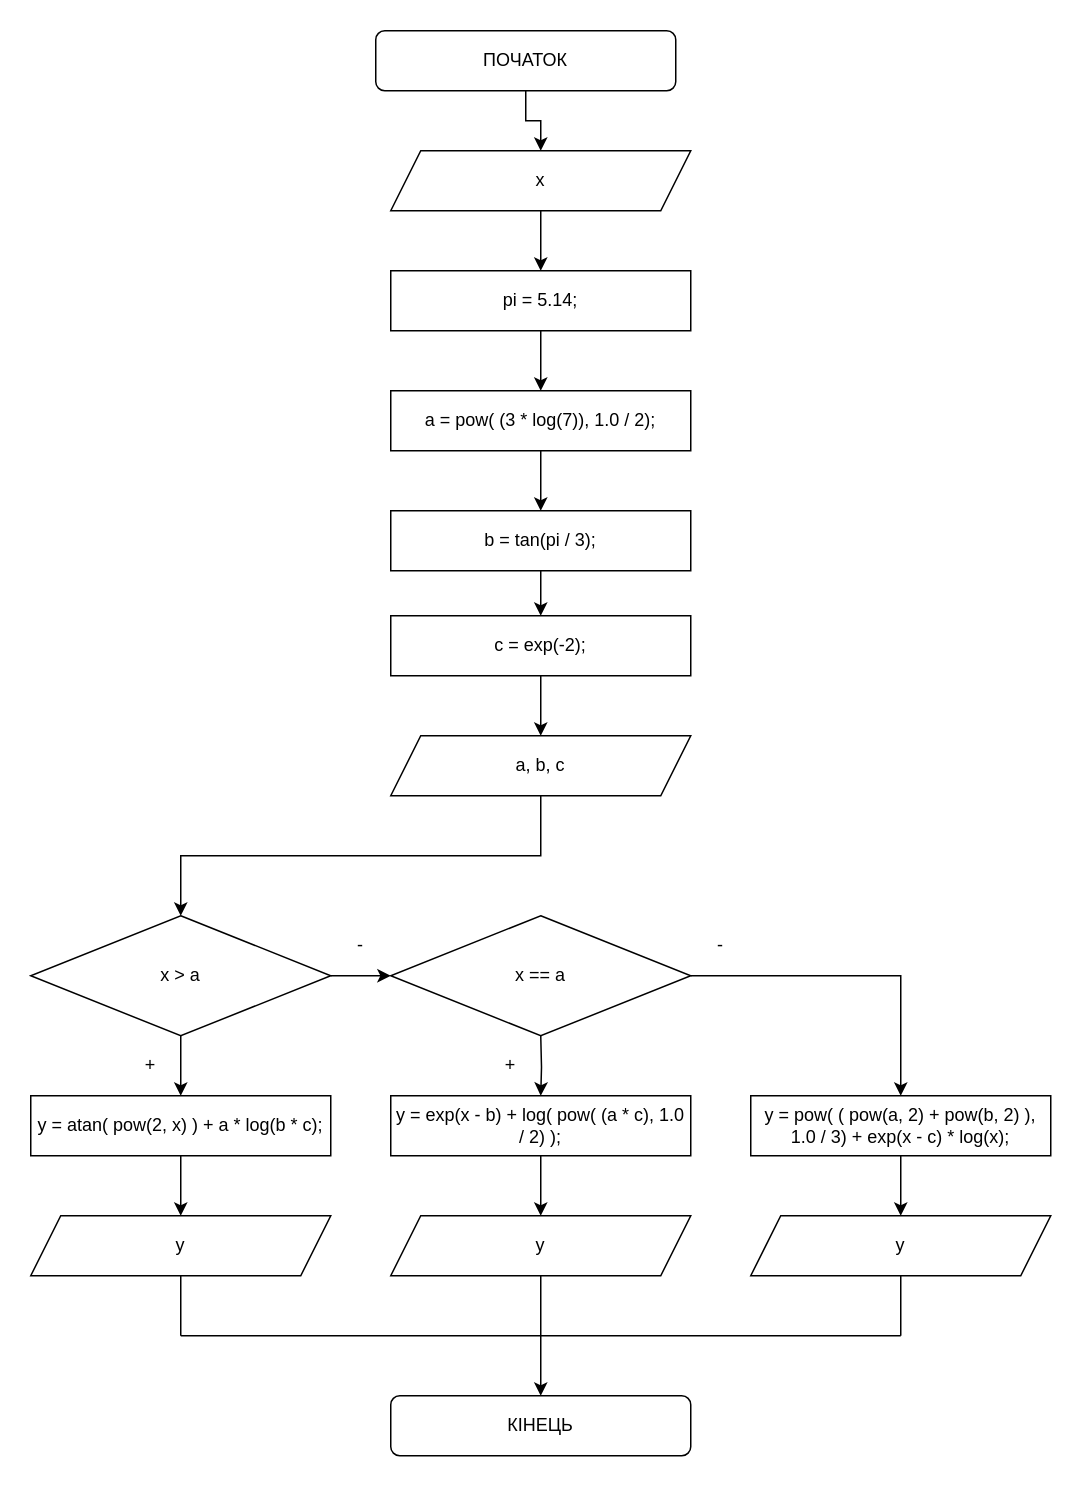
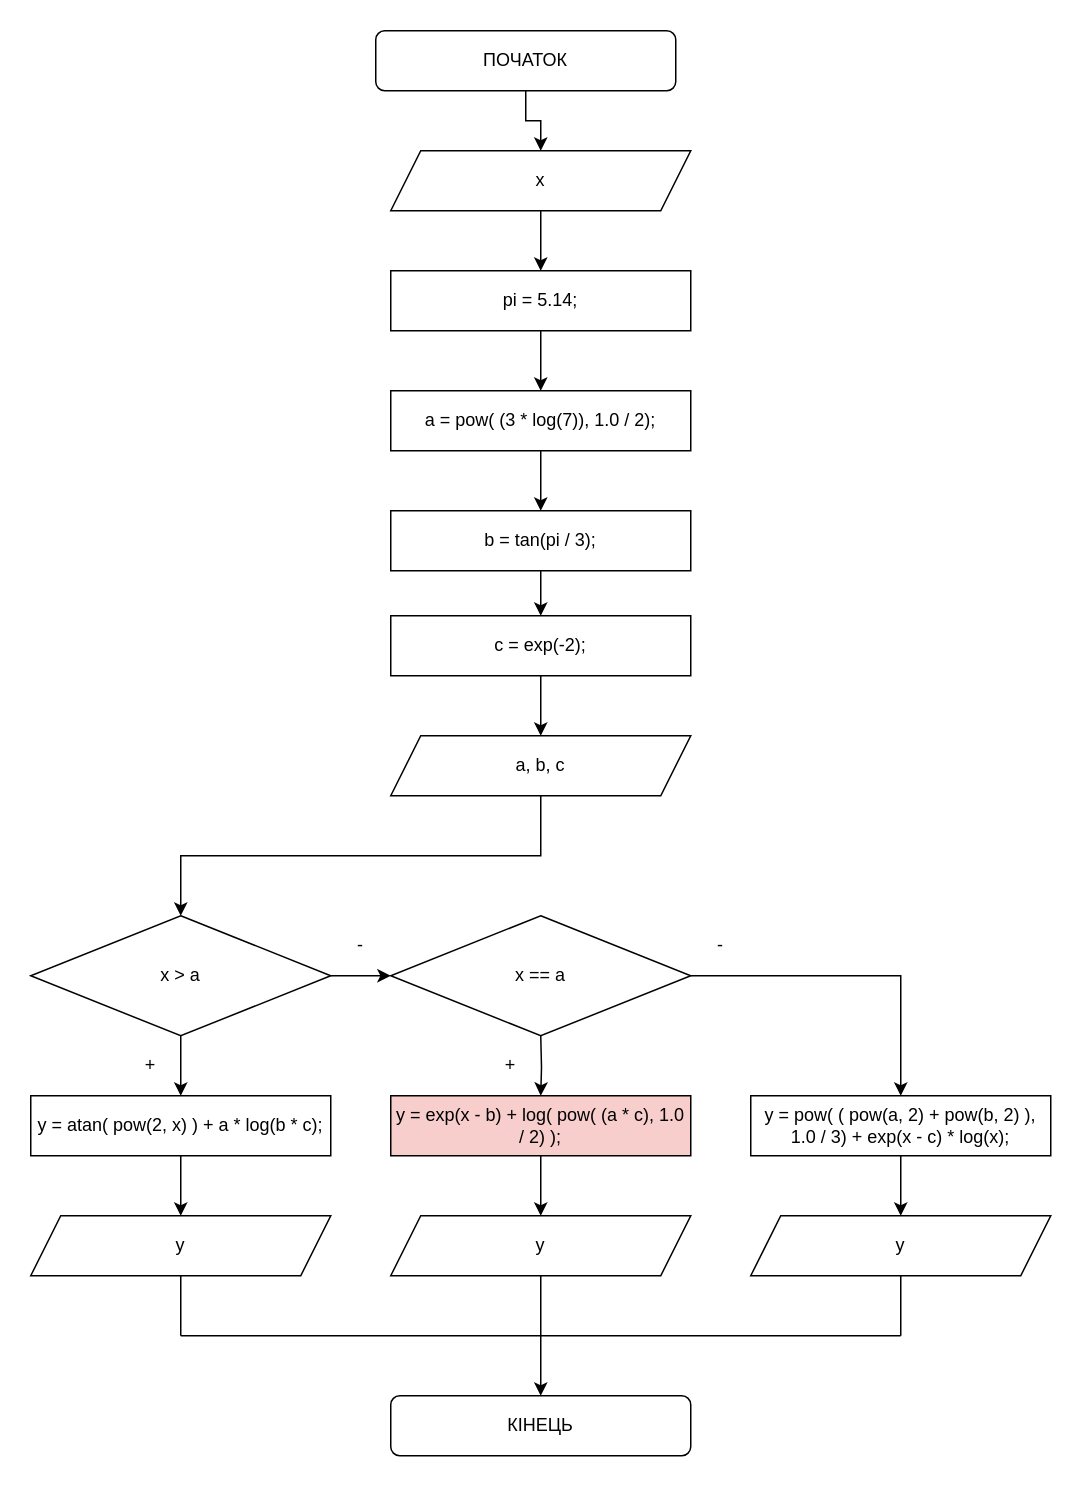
node "y = exp(x - b) + log( pow( (a * c), 1.0 / 2) );": fillcolor #ffffff -> #f8cecc
